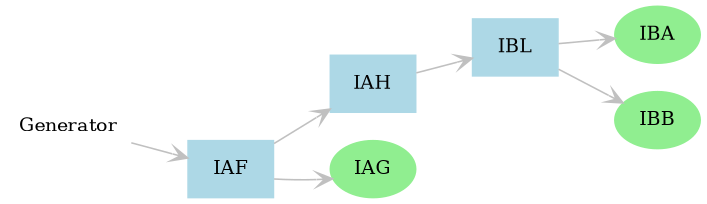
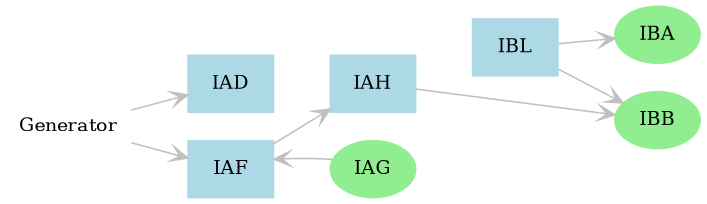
edge "IAH" -> "IBL": now "IAH" -> "IBB"
node "IAD": added
edge "IAF" -> "IAG": reversed
